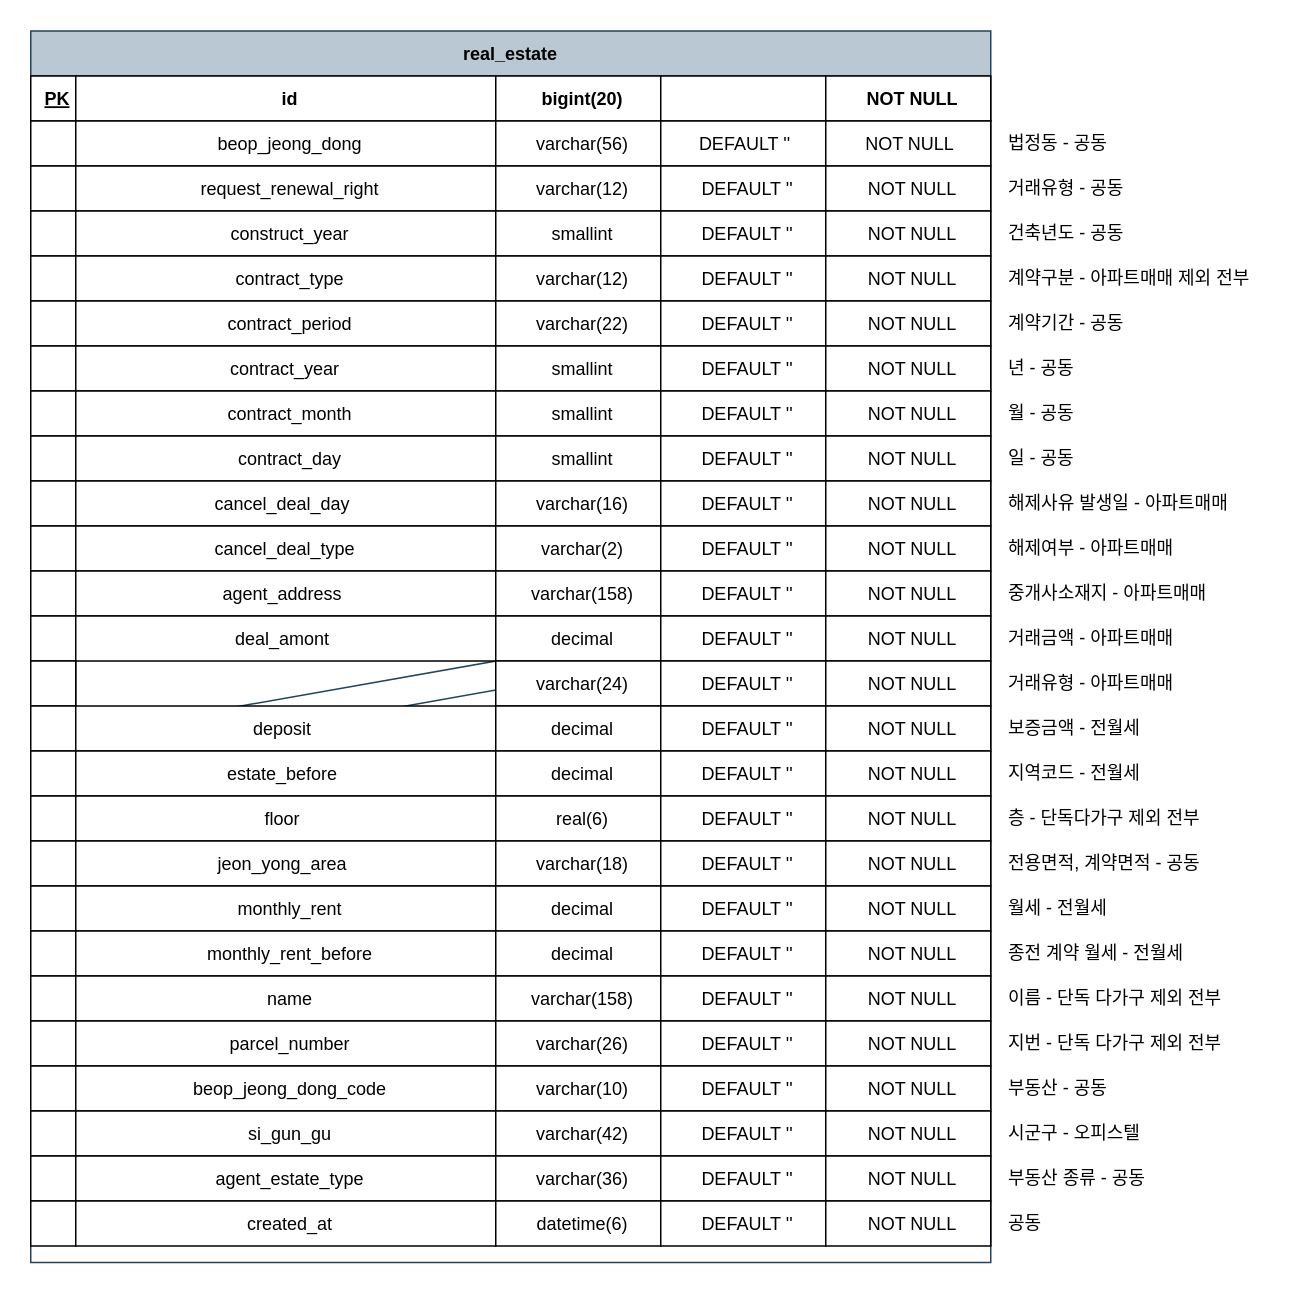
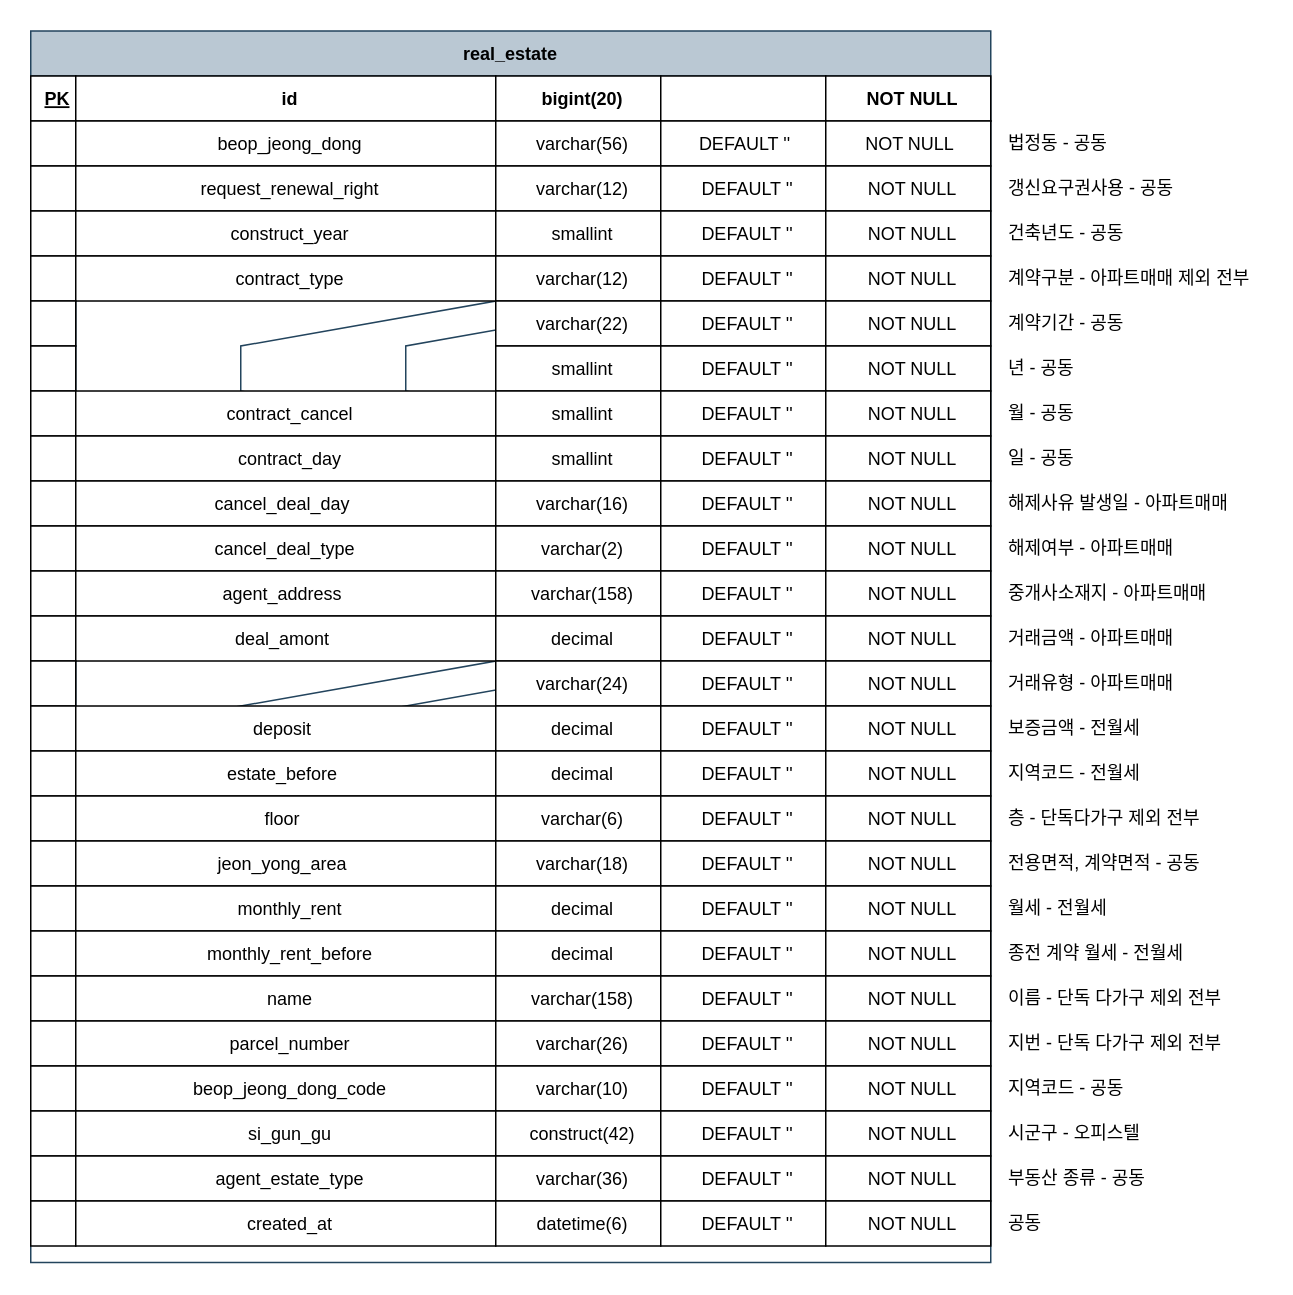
node "거래유형 - 공동": label "거래유형 - 공동" -> "갱신요구권사용 - 공동"
node "contract_period": removed
node "contract_year": removed
node "contract_month": label "contract_month" -> "contract_cancel"
node "real(6)": label "real(6)" -> "varchar(6)"
node "부동산 - 공동": label "부동산 - 공동" -> "지역코드 - 공동"
node "varchar(42)": label "varchar(42)" -> "construct(42)"
